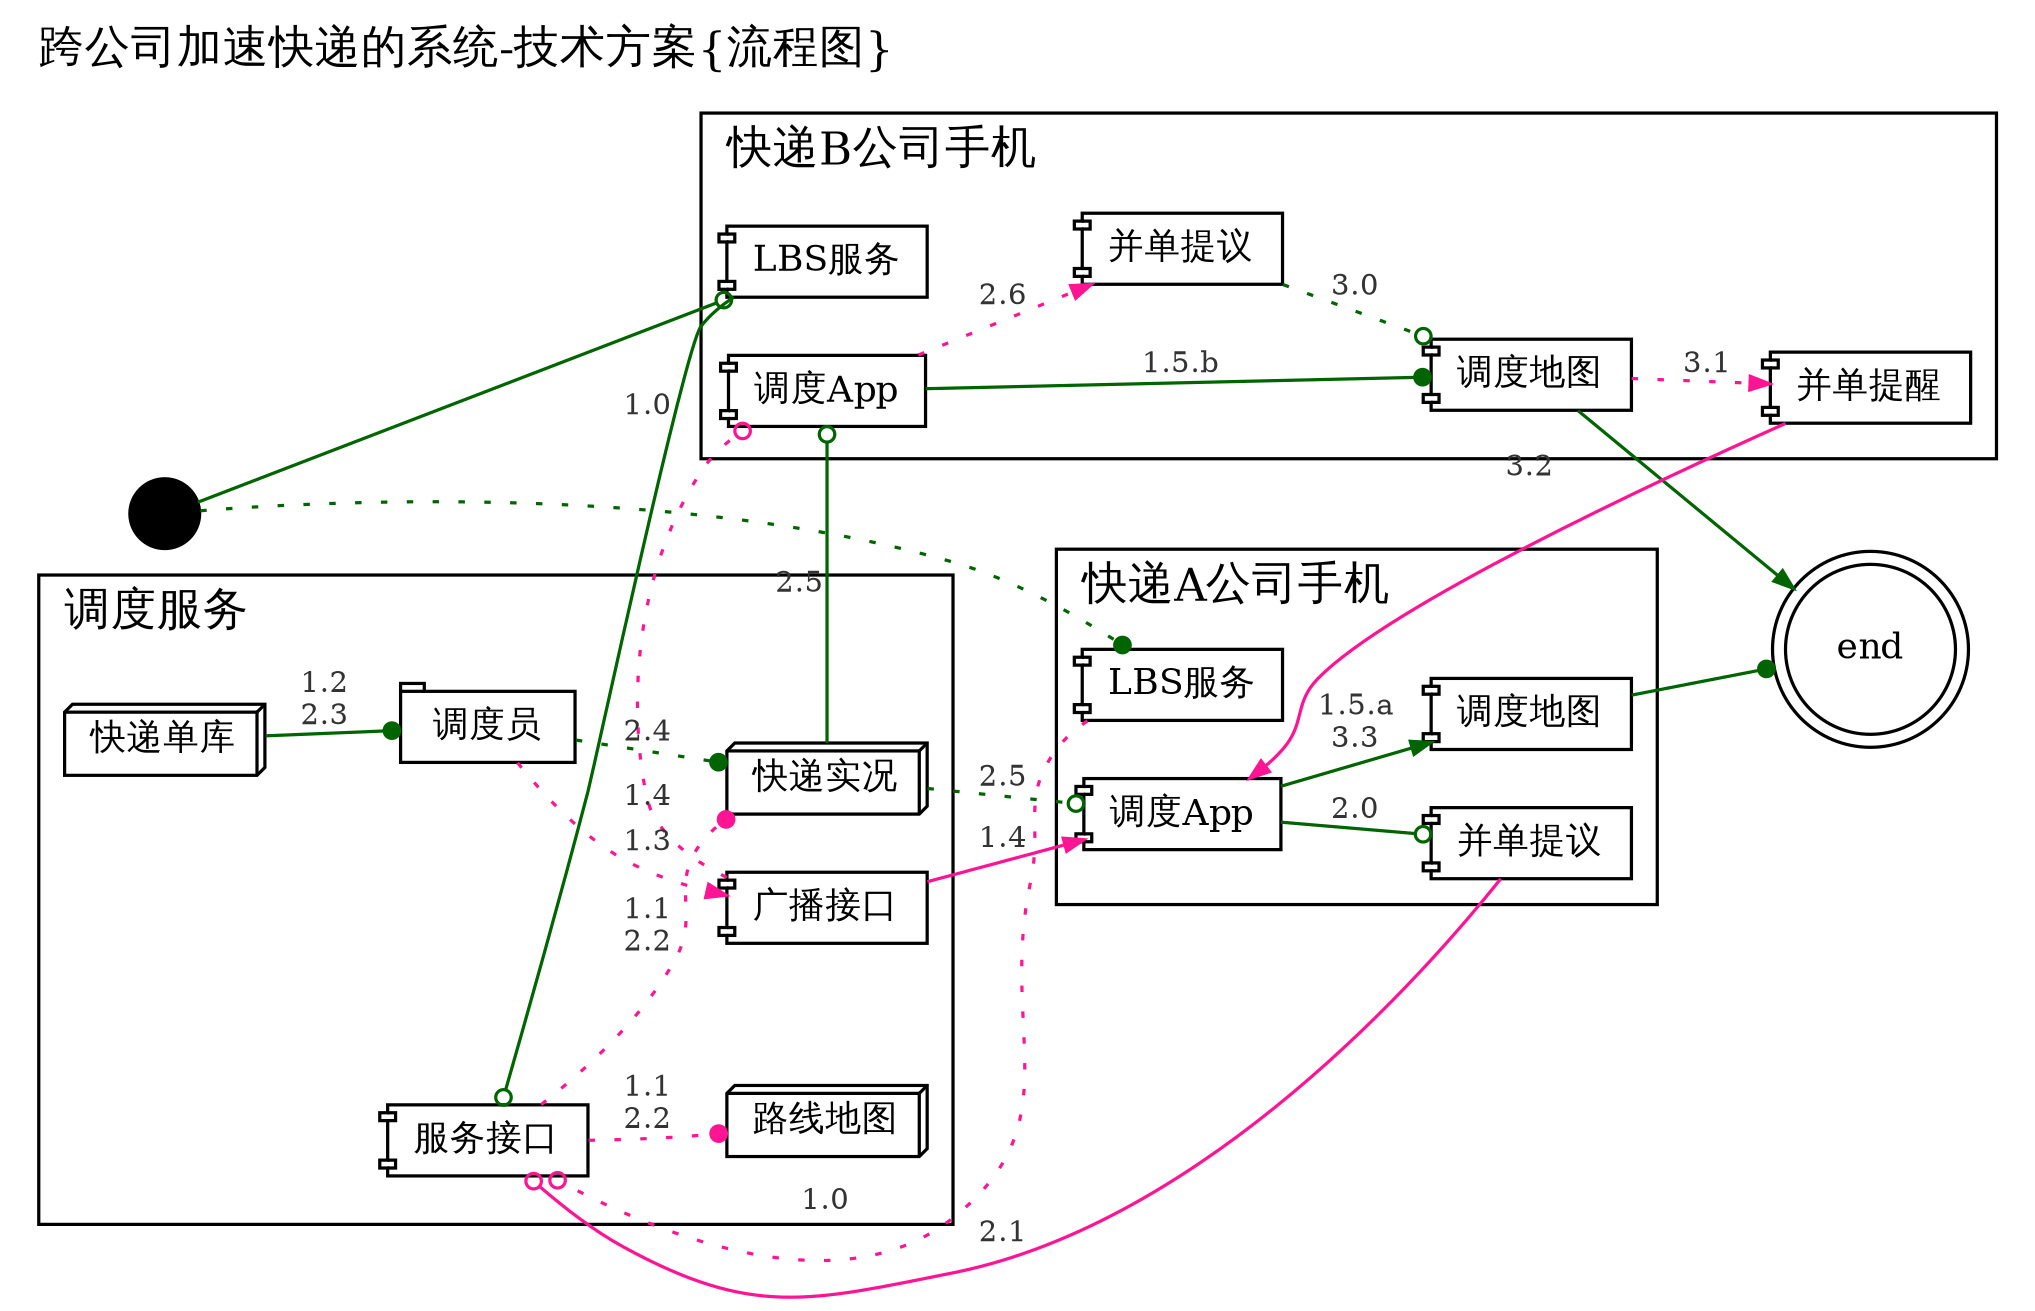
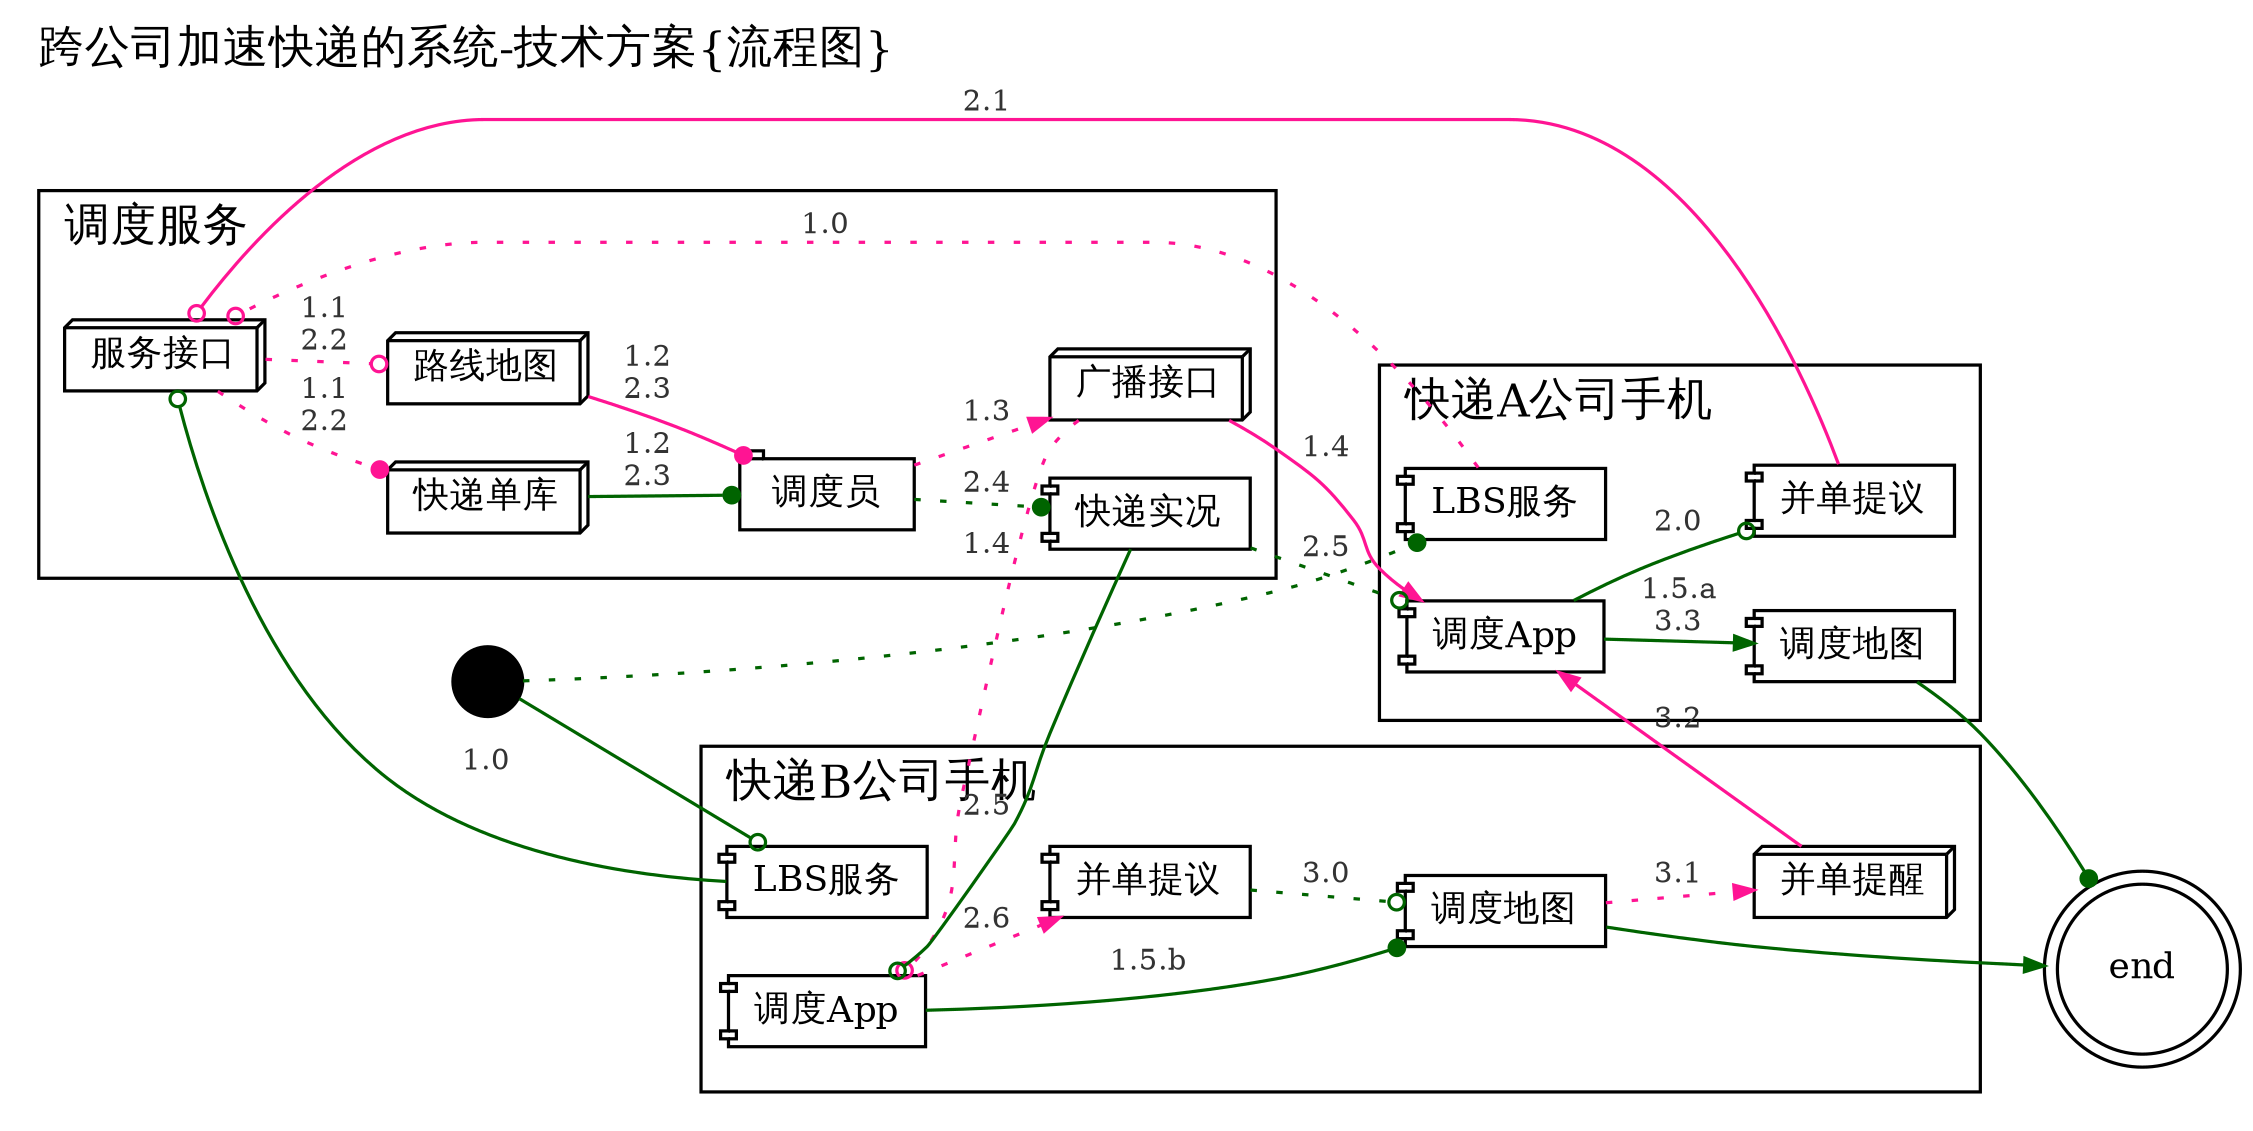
node "并单提醒": shape component -> box3d
edge "路线地图" -> "调度员": added, label "1.2 2.3"
node "快递实况": shape box3d -> component
node "广播接口": shape component -> box3d
edge "服务接口" -> "快递实况": now "服务接口" -> "快递单库"
edge "服务接口" -> "路线地图": arrowhead dot -> odot
node "服务接口": shape component -> box3d
